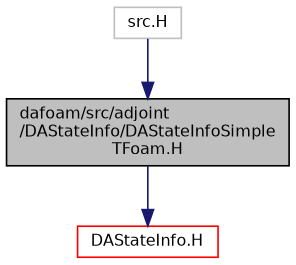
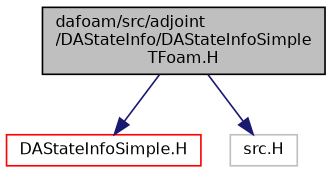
edge "src.H" -> "dafoam/src/adjoint /DAStateInfo/DAStateInfoSimple TFoam.H": reversed
node "DAStateInfo.H": label "DAStateInfo.H" -> "DAStateInfoSimple.H"
